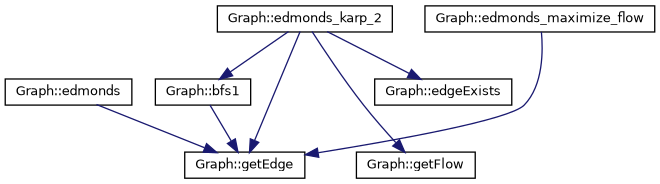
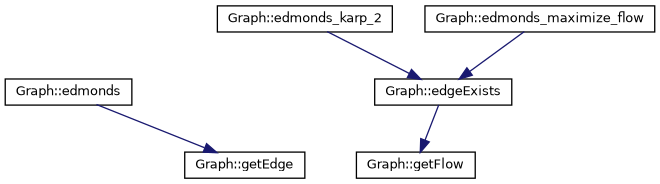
edge "Graph::edmonds_karp_2" -> "Graph::getEdge": removed
edge "Graph::edmonds_karp_2" -> "Graph::getFlow": now "Graph::edgeExists" -> "Graph::getFlow"
node "Graph::bfs1": removed
edge "Graph::edmonds_maximize_flow" -> "Graph::getEdge": now "Graph::edmonds_maximize_flow" -> "Graph::edgeExists"
